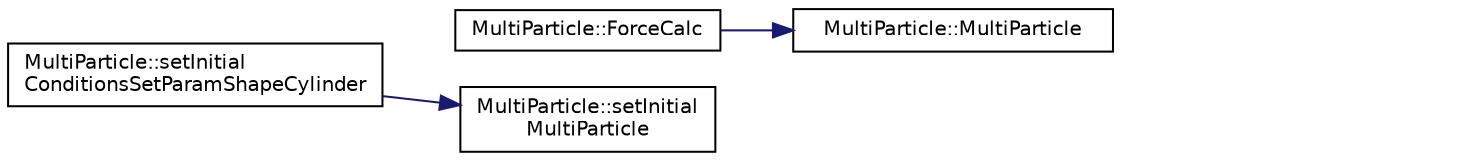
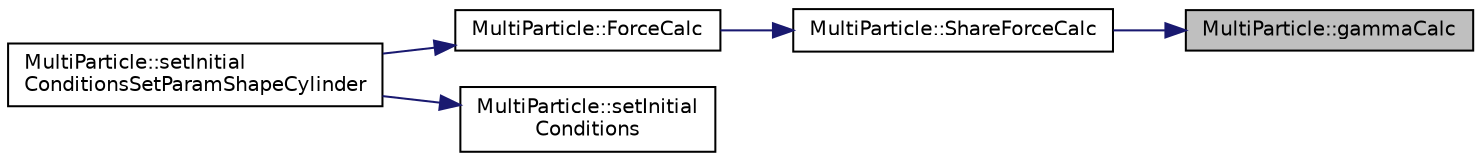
node "MultiParticle::MultiParticle": label "MultiParticle::MultiParticle" -> "MultiParticle::ShareForceCalc"
node "MultiParticle::gammaCalc": added
edge "MultiParticle::setInitial ConditionsSetParamShapeCylinder" -> "MultiParticle::ForceCalc": added
node "MultiParticle::setInitial MultiParticle": label "MultiParticle::setInitial MultiParticle" -> "MultiParticle::setInitial Conditions"
